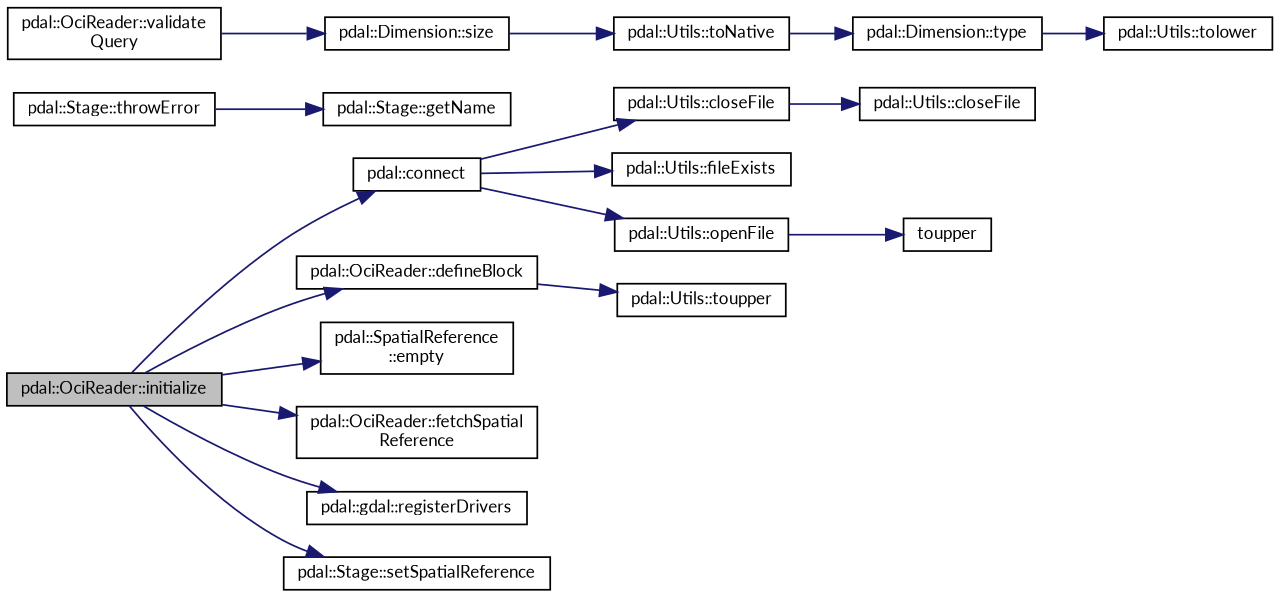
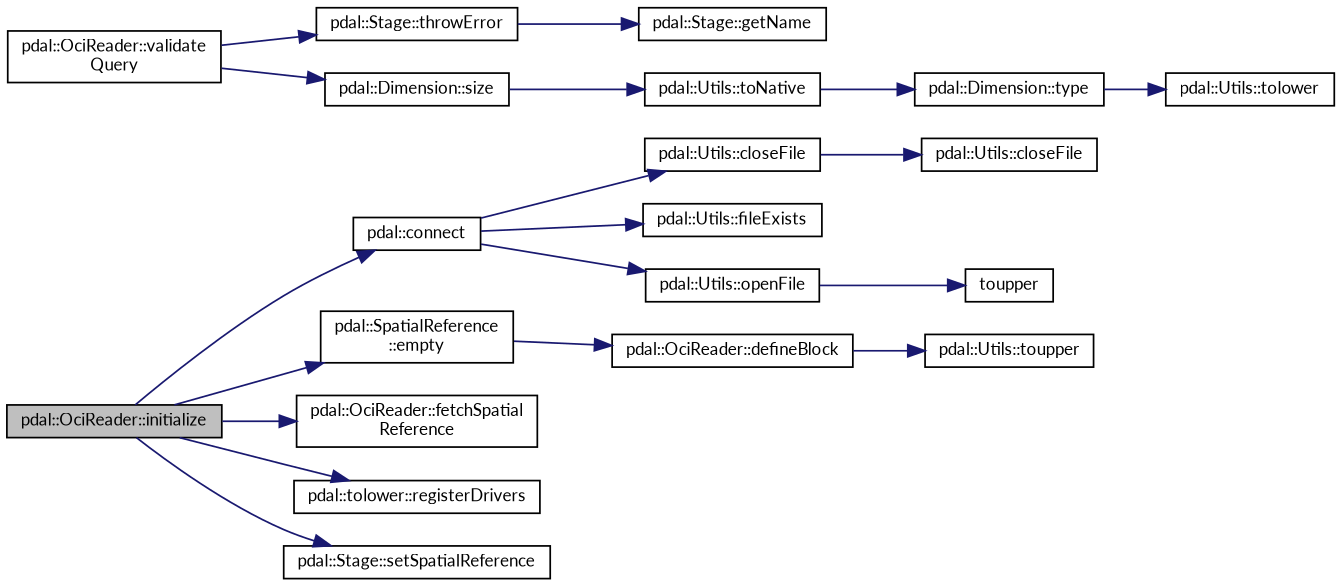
edge "pdal::OciReader::validate Query" -> "pdal::Stage::throwError": added
edge "pdal::OciReader::initialize" -> "pdal::OciReader::defineBlock": now "pdal::SpatialReference ::empty" -> "pdal::OciReader::defineBlock"
node "pdal::gdal::registerDrivers": label "pdal::gdal::registerDrivers" -> "pdal::tolower::registerDrivers"
